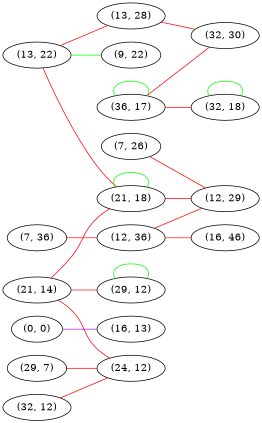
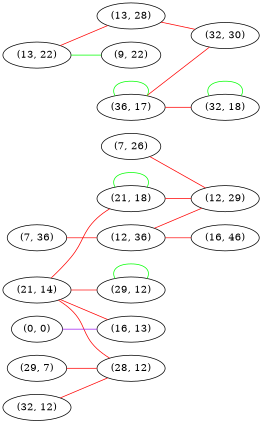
edge "(13, 22)" -- "(21, 18)": removed
edge "(21, 14)" -- "(16, 13)": added
node "(24, 12)": label "(24, 12)" -> "(28, 12)"
